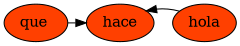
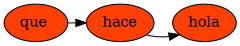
edge "hola" -> "hace": reversed
